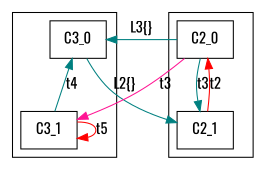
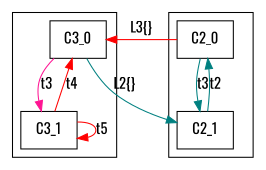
edge "C2_0" -> "C3_0": color teal -> red
edge "C3_1" -> "C3_0": color teal -> red
edge "C2_1" -> "C2_0": color red -> teal
edge "C2_0" -> "C3_1": now "C3_0" -> "C3_1"
